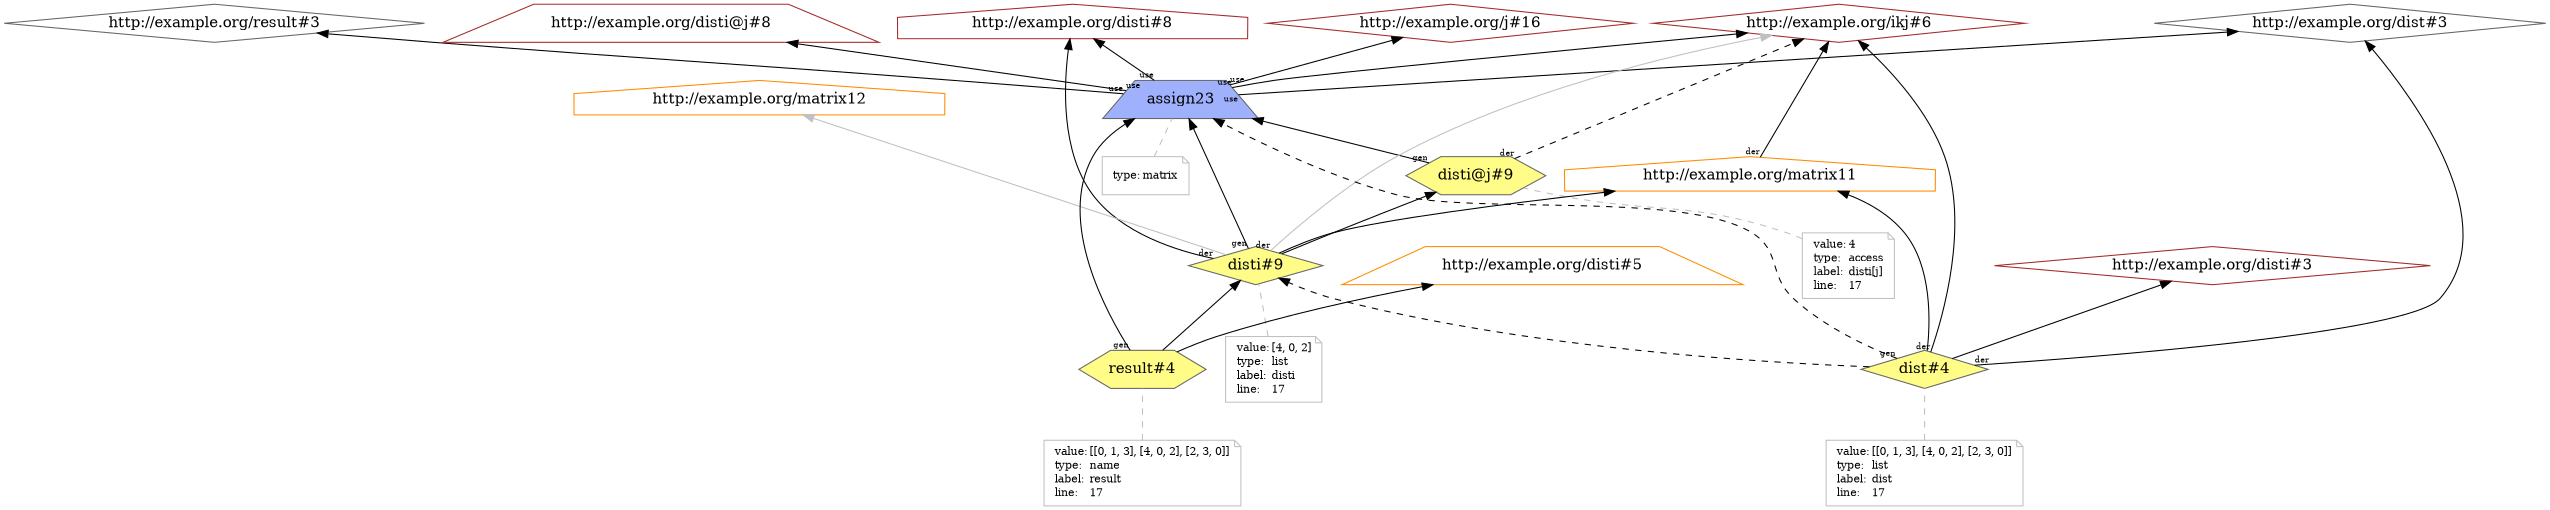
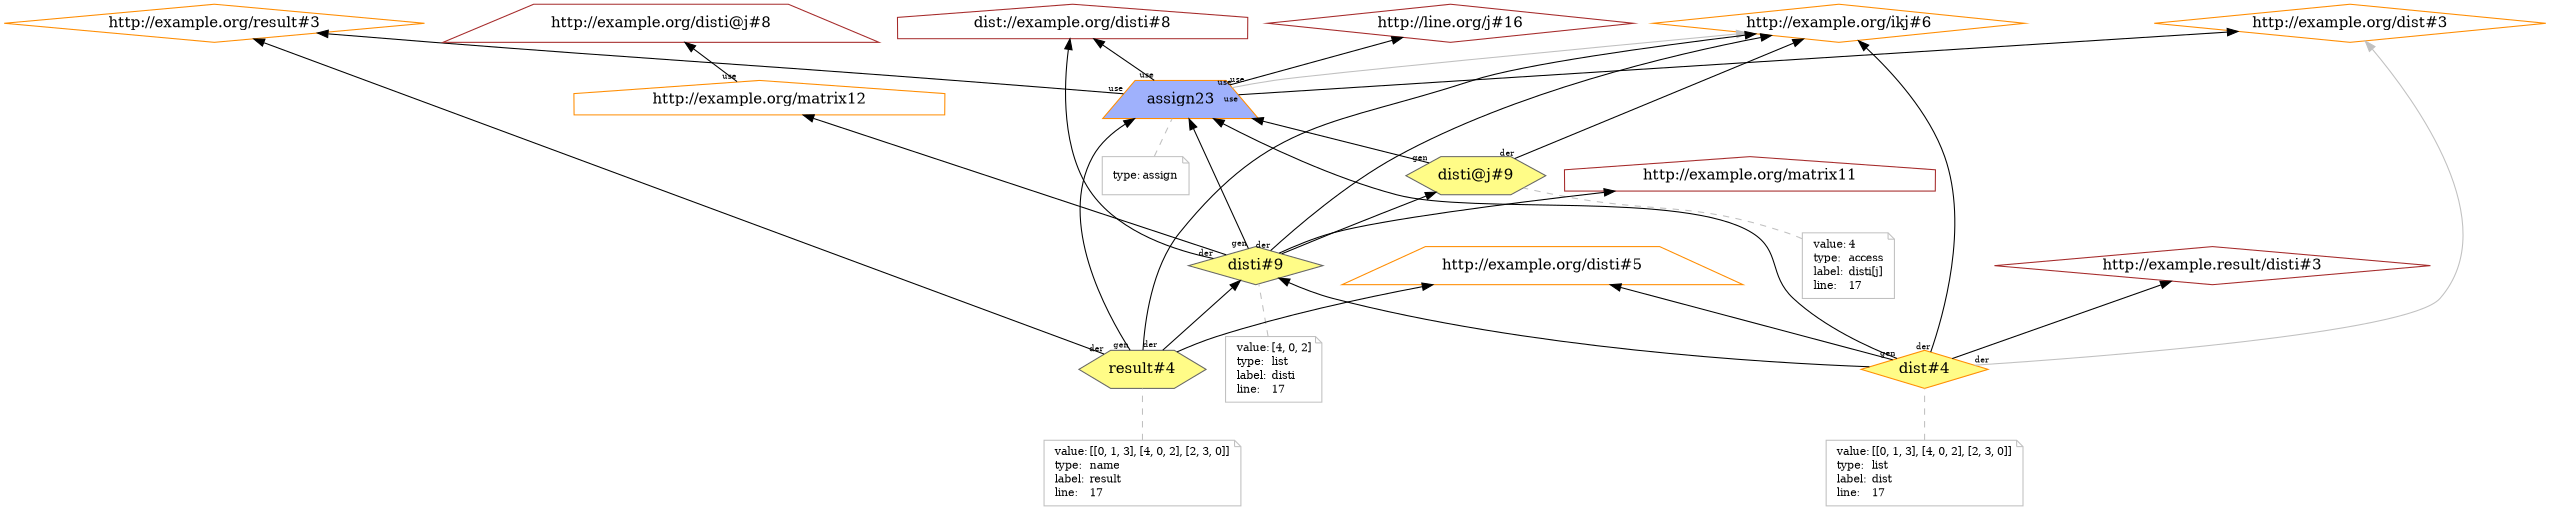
node "http://example.org/result#3": color gray40 -> darkorange
node "http://example.org/disti#8": label "http://example.org/disti#8" -> "dist://example.org/disti#8"
node "http://example.org/j#16": label "http://example.org/j#16" -> "http://line.org/j#16"
node "http://example.org/ikj#6": color brown -> darkorange
node "http://example.org/dist#3": color gray40 -> darkorange
edge "assign23" -> "http://example.org/ikj#6": color black -> gray
edge "assign23" -> "http://example.org/disti@j#8": now "http://example.org/matrix12" -> "http://example.org/disti@j#8"
node "assign23": color gray40 -> darkorange
edge "disti@j#9" -> "http://example.org/ikj#6": style dashed -> solid
edge "http://example.org/matrix11" -> "http://example.org/ikj#6": now "result#4" -> "http://example.org/ikj#6"
edge "disti#9" -> "http://example.org/ikj#6": color gray -> black
node "type:": text "matrix" -> "assign"
node "http://example.org/matrix11": color darkorange -> brown
edge "disti#9" -> "http://example.org/matrix12": color gray -> black
edge "result#4" -> "http://example.org/result#3": added
edge "dist#4" -> "assign23": style dashed -> solid
edge "dist#4" -> "http://example.org/matrix11": now "dist#4" -> "http://example.org/disti#5"
node "http://example.org/disti#3": label "http://example.org/disti#3" -> "http://example.result/disti#3"
edge "dist#4" -> "http://example.org/dist#3": color black -> gray
edge "dist#4" -> "disti#9": style dashed -> solid
node "dist#4": color gray40 -> darkorange
